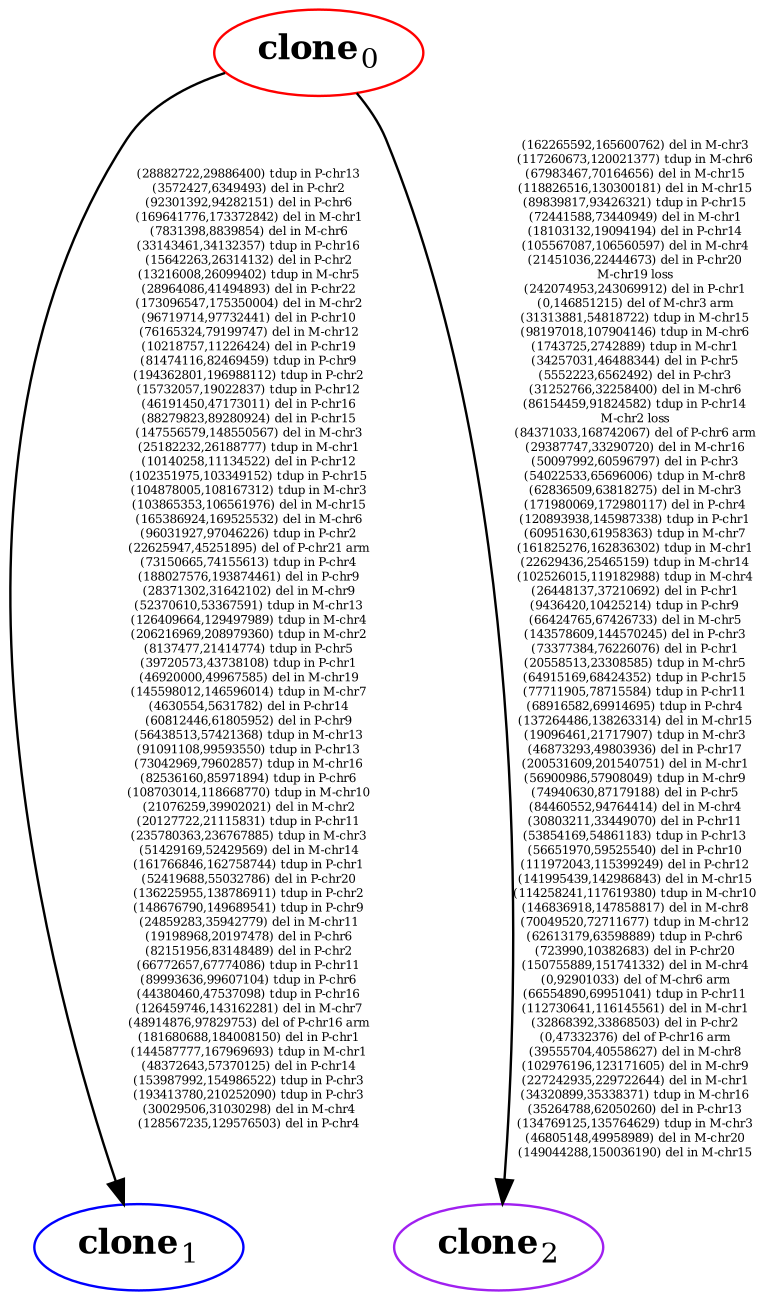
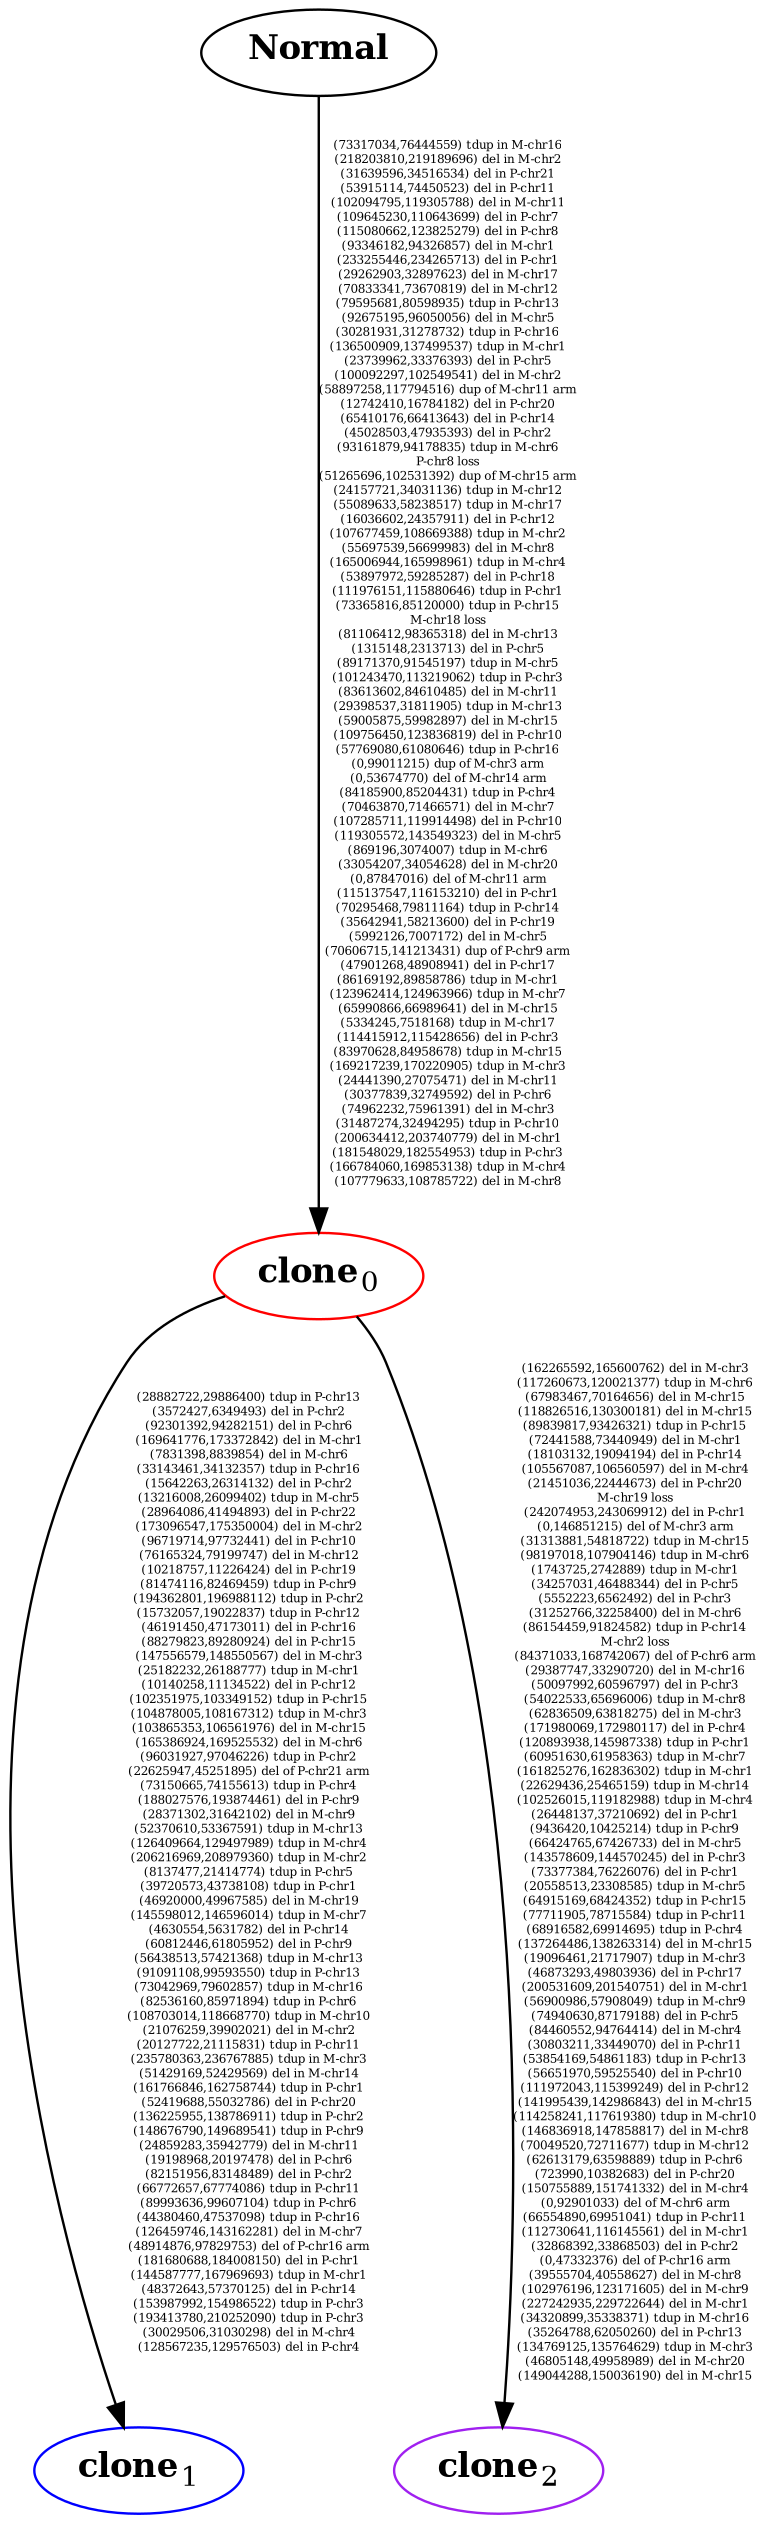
node "Normal": added
